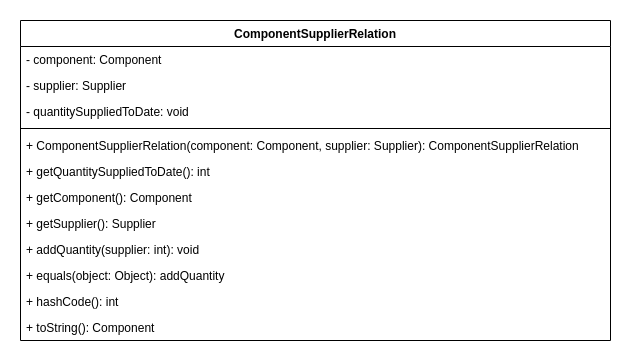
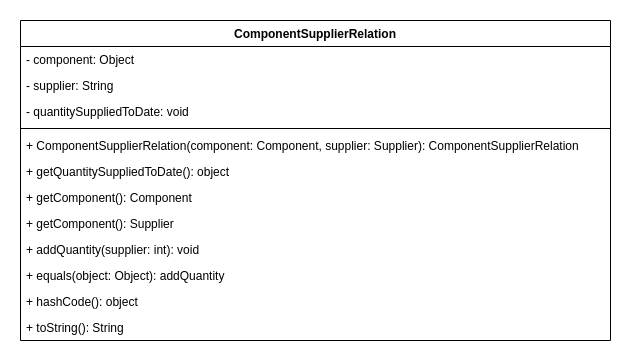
node "- component: Component": label "- component: Component" -> "- component: Object"
node "- supplier: Supplier": label "- supplier: Supplier" -> "- supplier: String"
node "+ getQuantitySuppliedToDate(): int": label "+ getQuantitySuppliedToDate(): int" -> "+ getQuantitySuppliedToDate(): object"
node "+ getSupplier(): Supplier": label "+ getSupplier(): Supplier" -> "+ getComponent(): Supplier"
node "+ hashCode(): int": label "+ hashCode(): int" -> "+ hashCode(): object"
node "+ toString(): Component": label "+ toString(): Component" -> "+ toString(): String"
